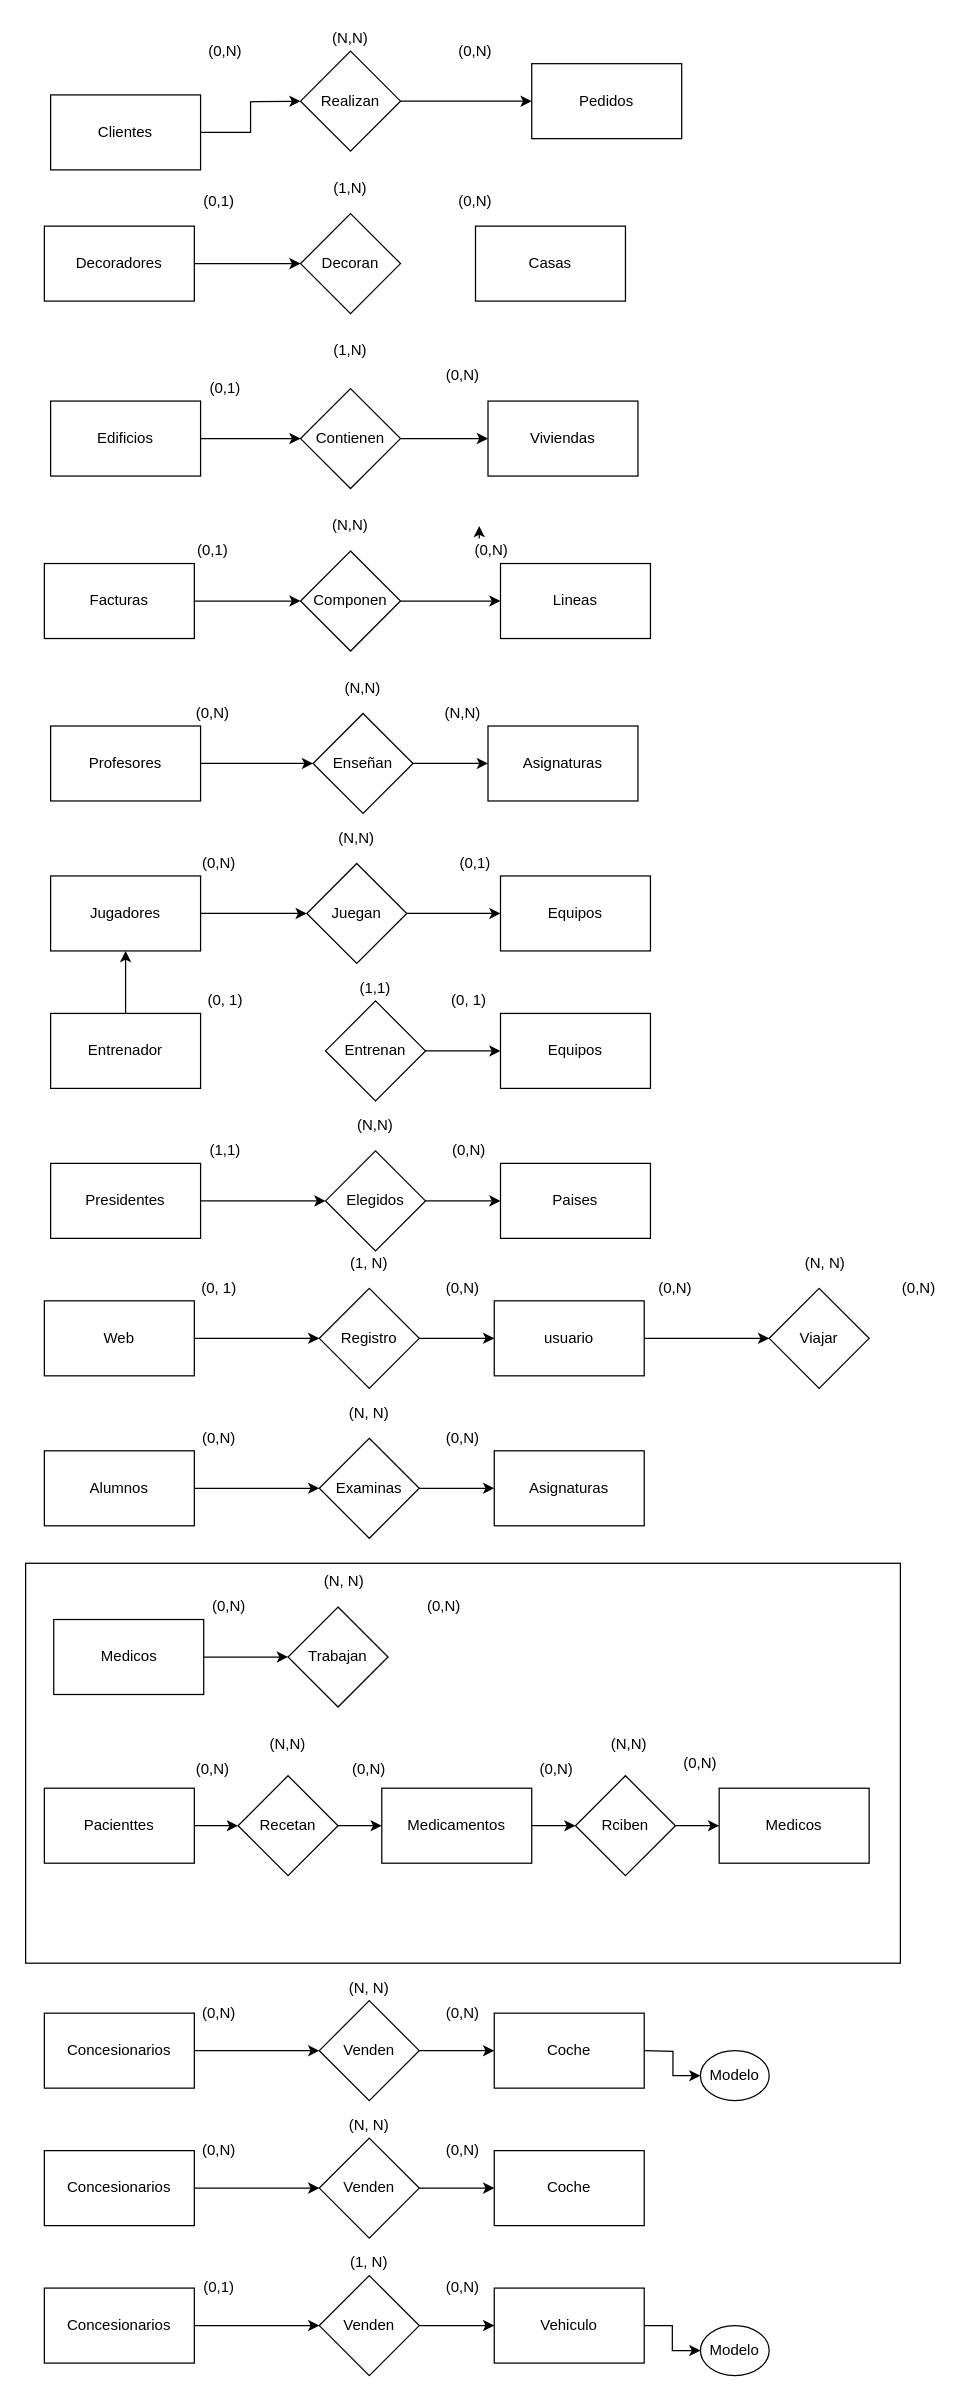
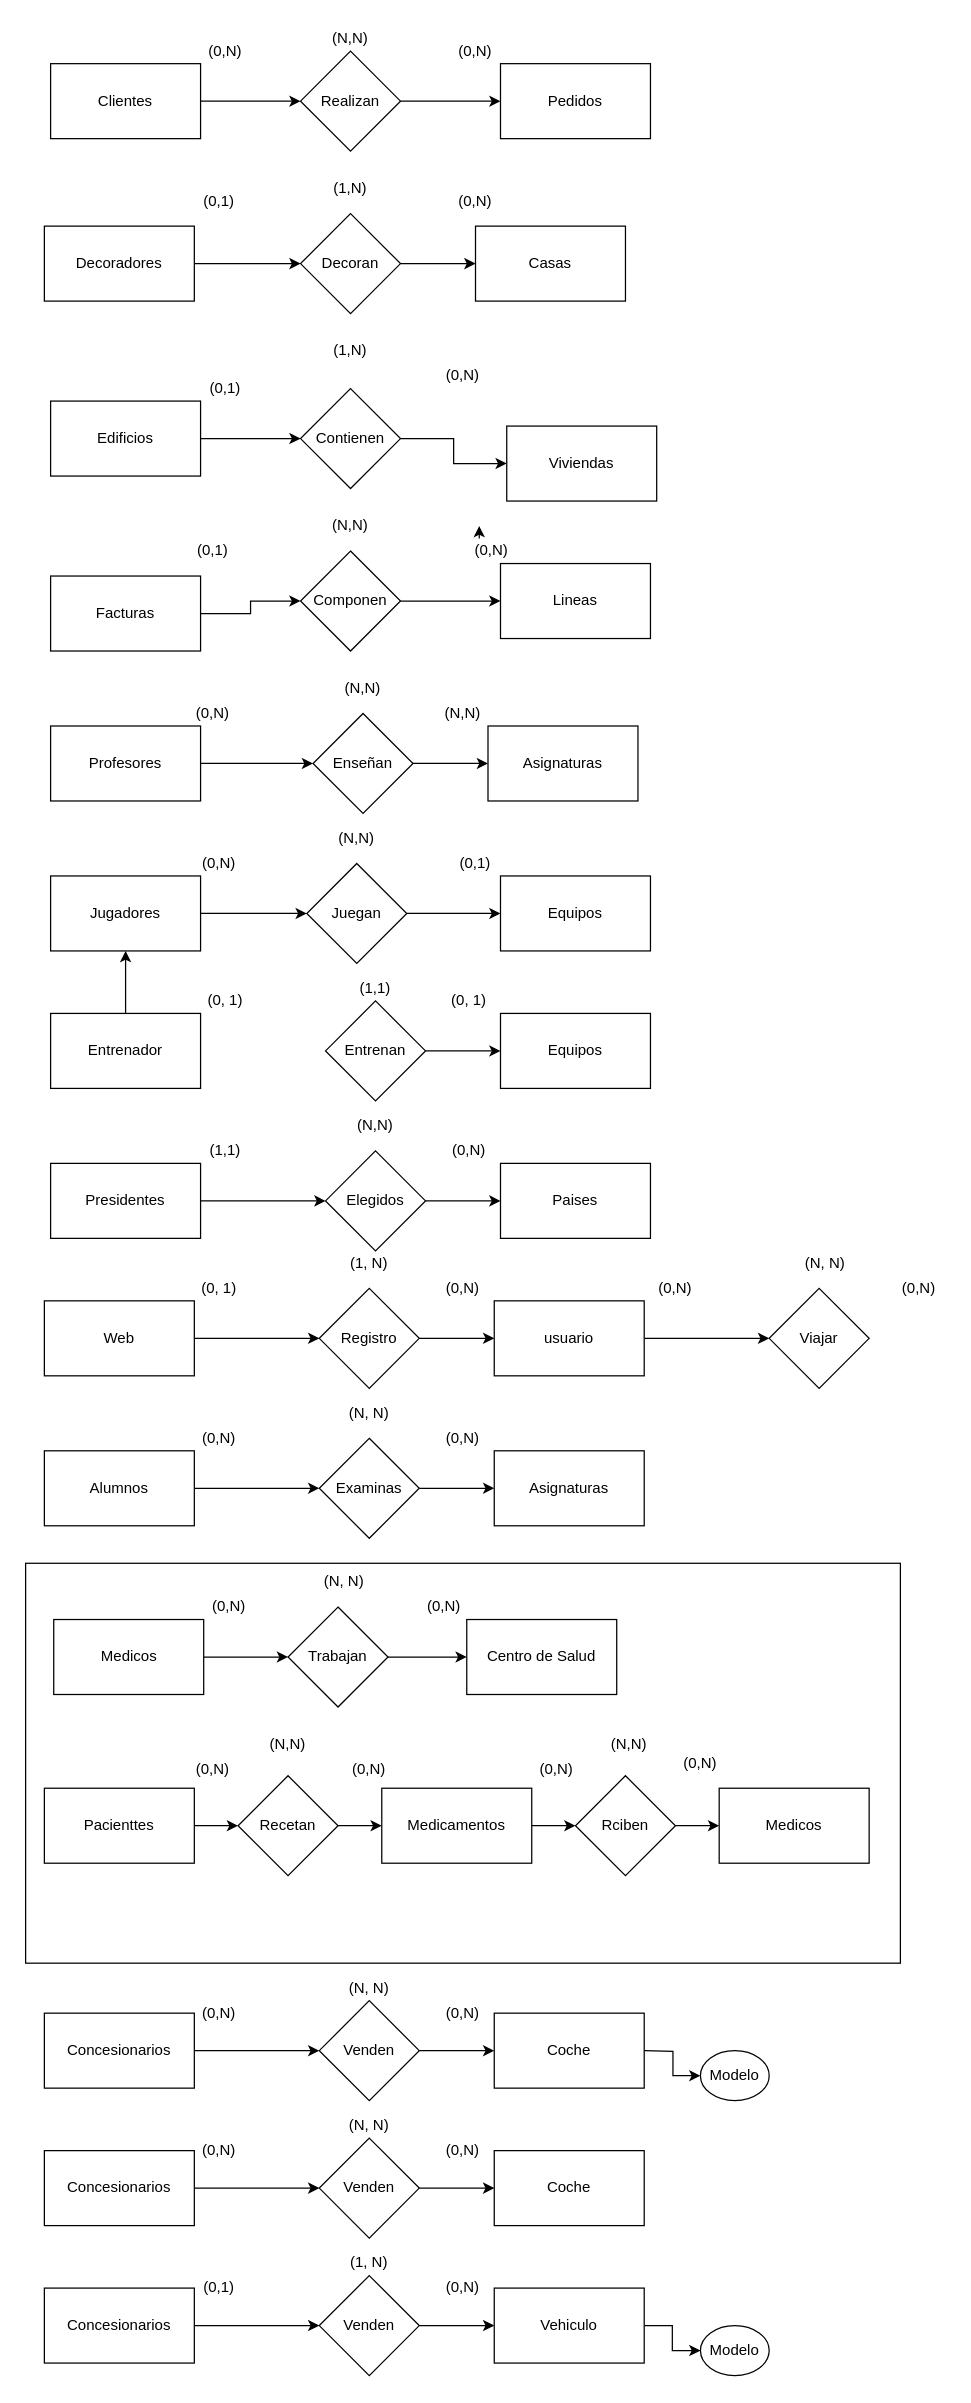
node "Pedidos": moved (607, 101) -> (576, 101)
node "Clientes": moved (126, 132) -> (126, 101)
edge "Decoran" -> "Casas": added
node "Viviendas": moved (563, 438) -> (582, 463)
node "Facturas": moved (119, 601) -> (126, 613)
edge "Trabajan" -> "Centro de Salud": added
node "Centro de Salud": added
